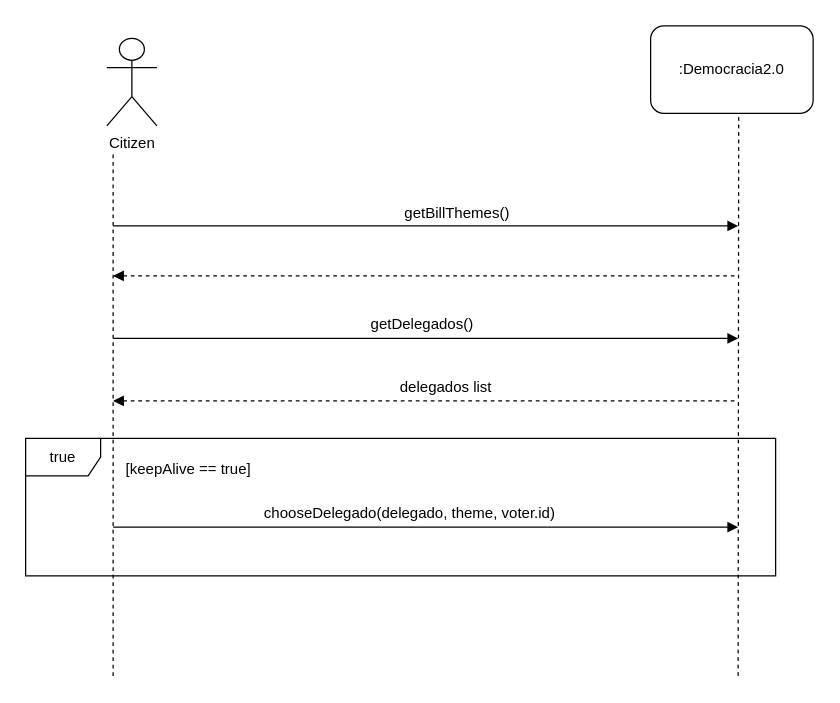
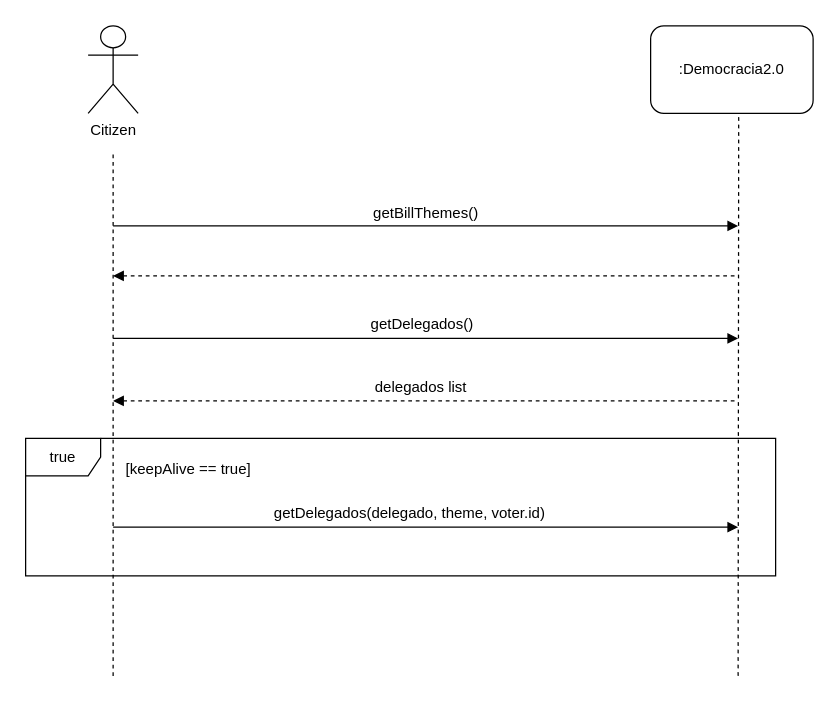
node "Citizen": moved (132, 82) -> (113, 69)
node "getBillThemes()": moved (457, 213) -> (426, 213)
node "delegados list": moved (446, 387) -> (421, 387)
node "chooseDelegado(delegado, theme, voter.id)": label "chooseDelegado(delegado, theme, voter.id)" -> "getDelegados(delegado, theme, voter.id)"
